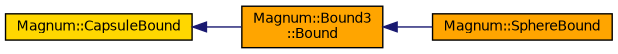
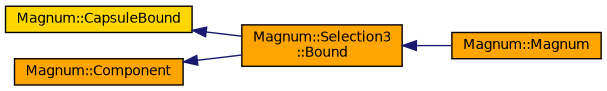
node "Magnum::Bound3 ::Bound": label "Magnum::Bound3 ::Bound" -> "Magnum::Selection3 ::Bound"
node "Magnum::SphereBound": label "Magnum::SphereBound" -> "Magnum::Magnum"
node "Magnum::Component": added
